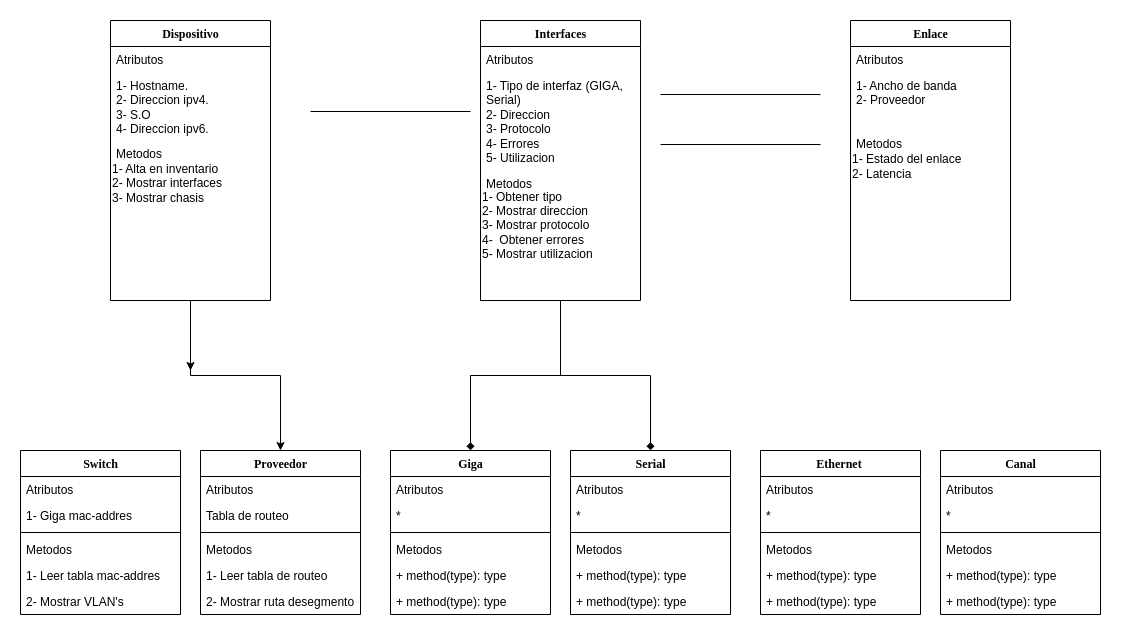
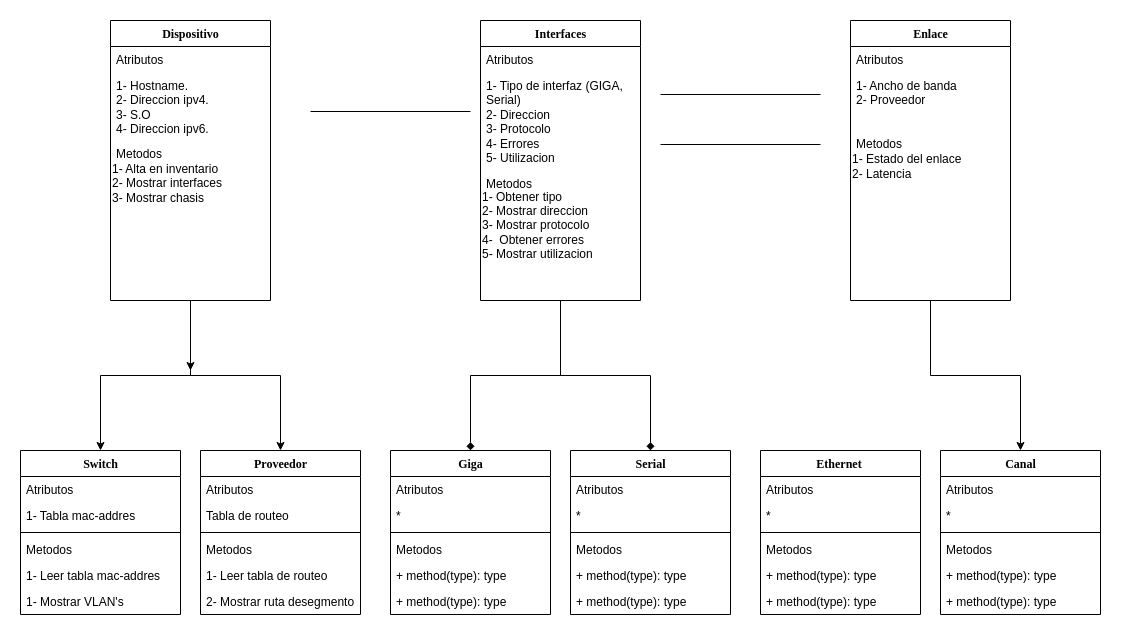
edge "Dispositivo" -> "Switch": added
edge "Enlace" -> "Canal": added
node "1- Giga mac-addres": label "1- Giga mac-addres" -> "1- Tabla mac-addres"
node "2- Mostrar VLAN's": label "2- Mostrar VLAN's" -> "1- Mostrar VLAN's"
